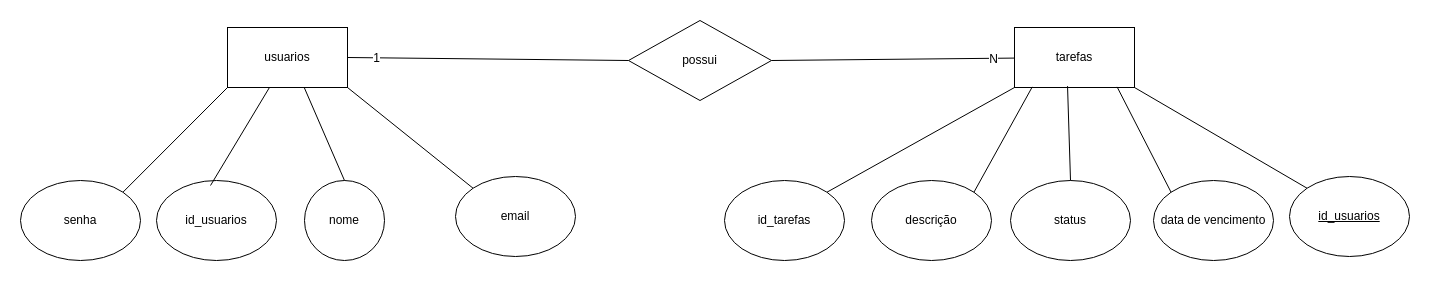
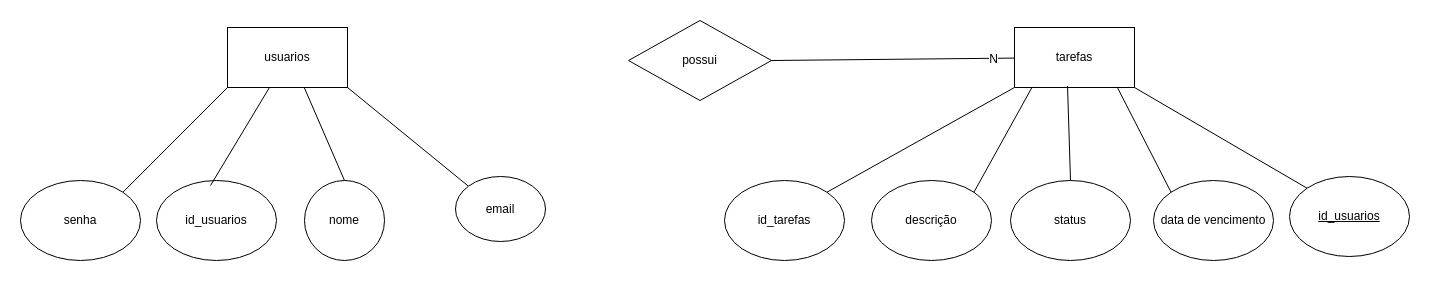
edge "usuarios" -- "possui": removed, label "1"
node "email": size 120x80 -> 90x65
